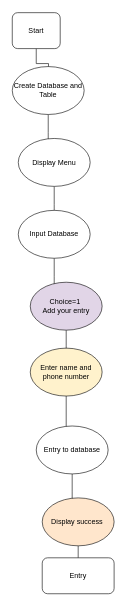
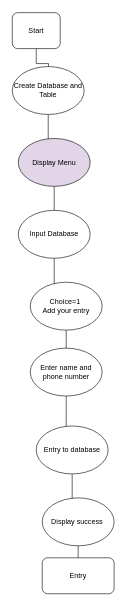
node "Display Menu": fillcolor #ffffff -> #e1d5e7
node "Choice=1 Add your entry": fillcolor #e1d5e7 -> #ffffff
node "Enter name and phone number": fillcolor #fff2cc -> #ffffff
node "Display success": fillcolor #ffe6cc -> #ffffff
